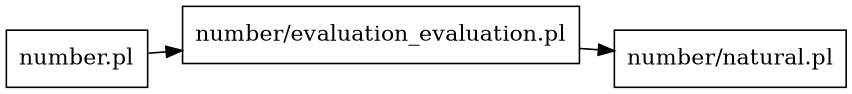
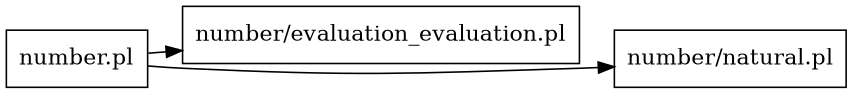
edge "number/evaluation_evaluation.pl" -> "number/natural.pl": now "number.pl" -> "number/natural.pl"
